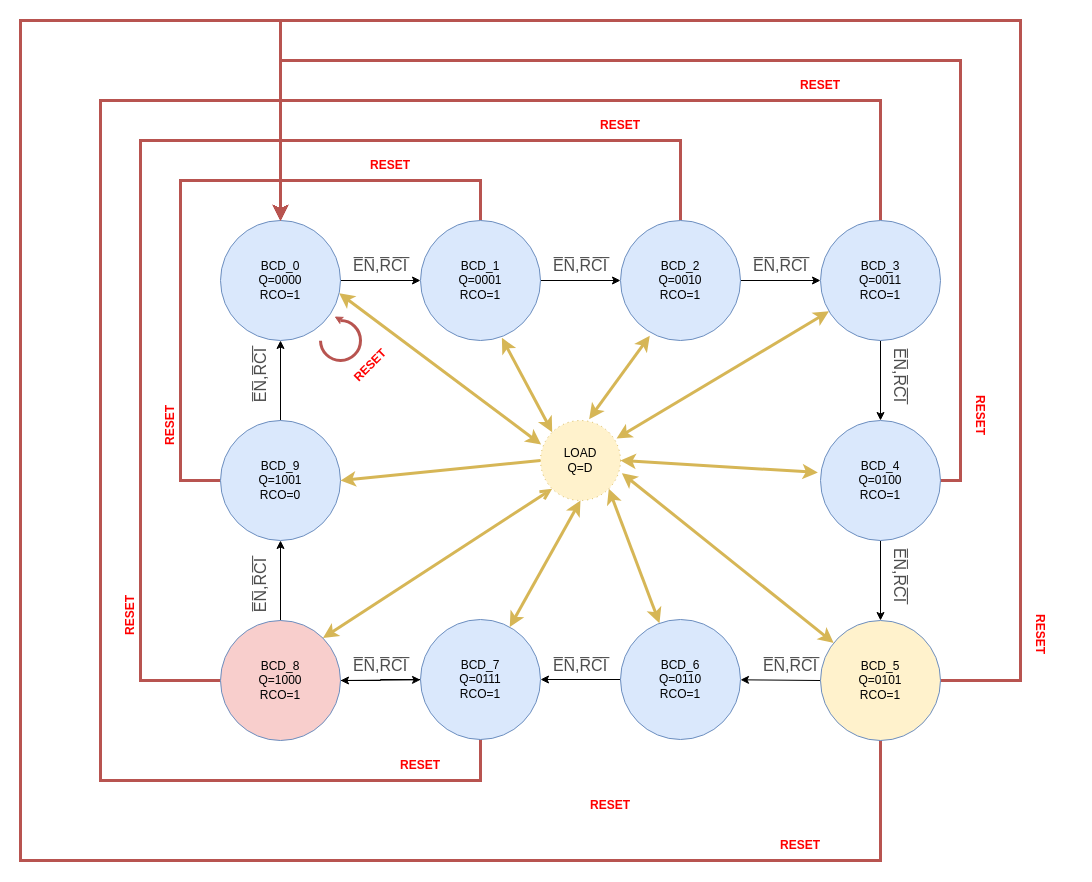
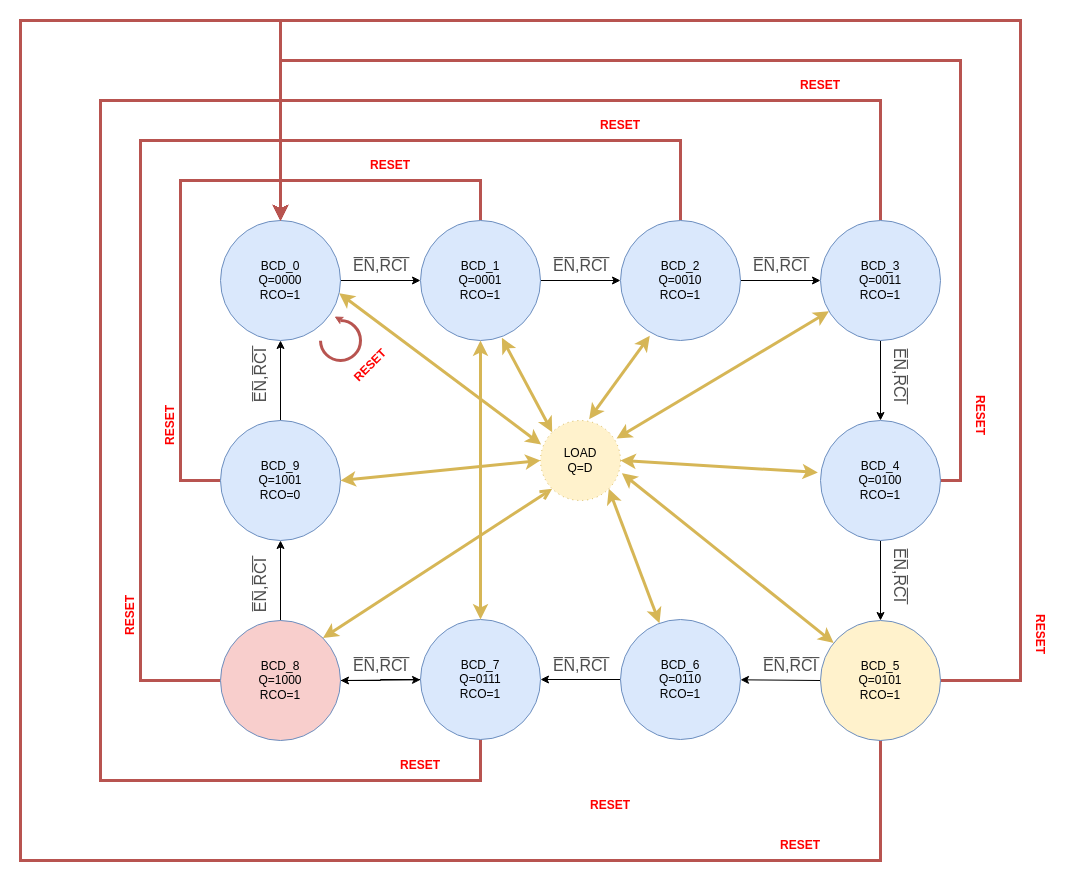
edge "LOAD Q=D" -> "BCD_9 Q=1001 RCO=0": arrowhead none -> classic
edge "LOAD Q=D" -- "BCD_7 Q=0111 RCO=1": now "BCD_1 Q=0001 RCO=1" -- "BCD_7 Q=0111 RCO=1"
